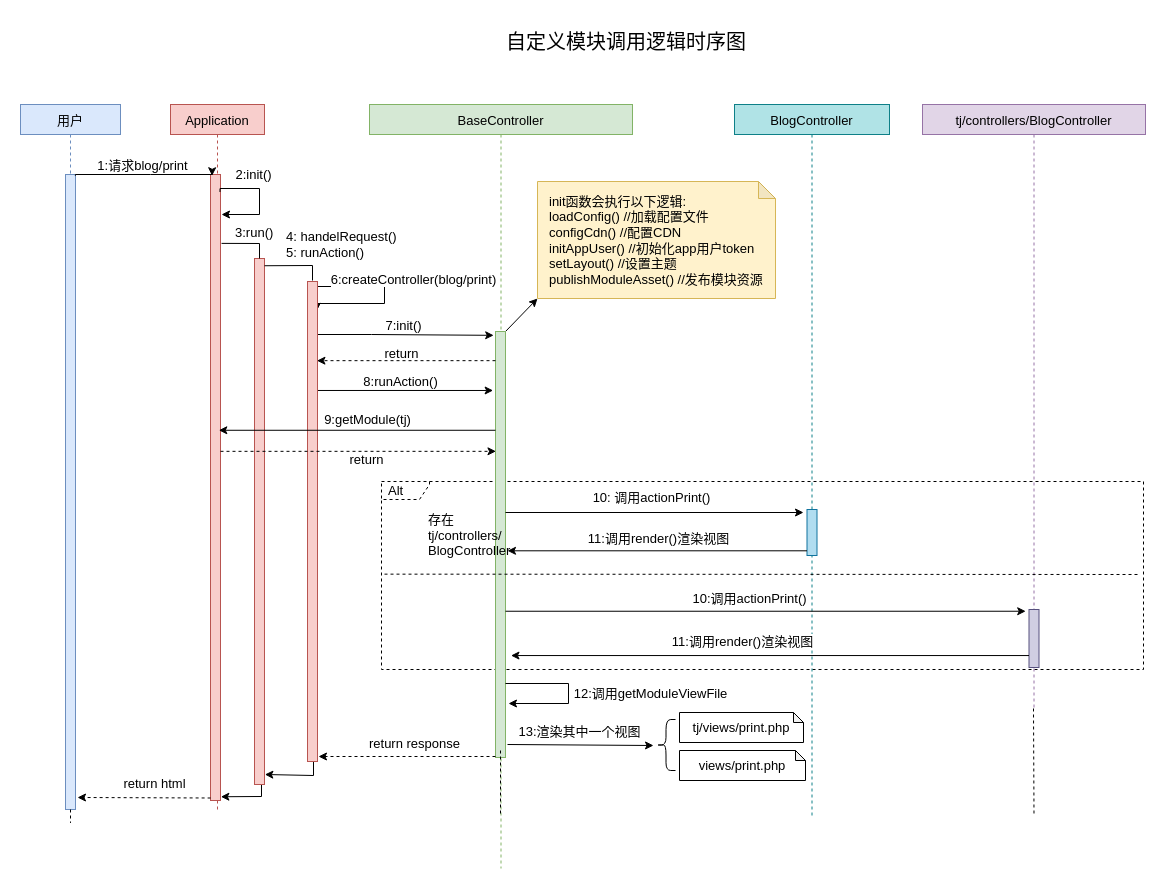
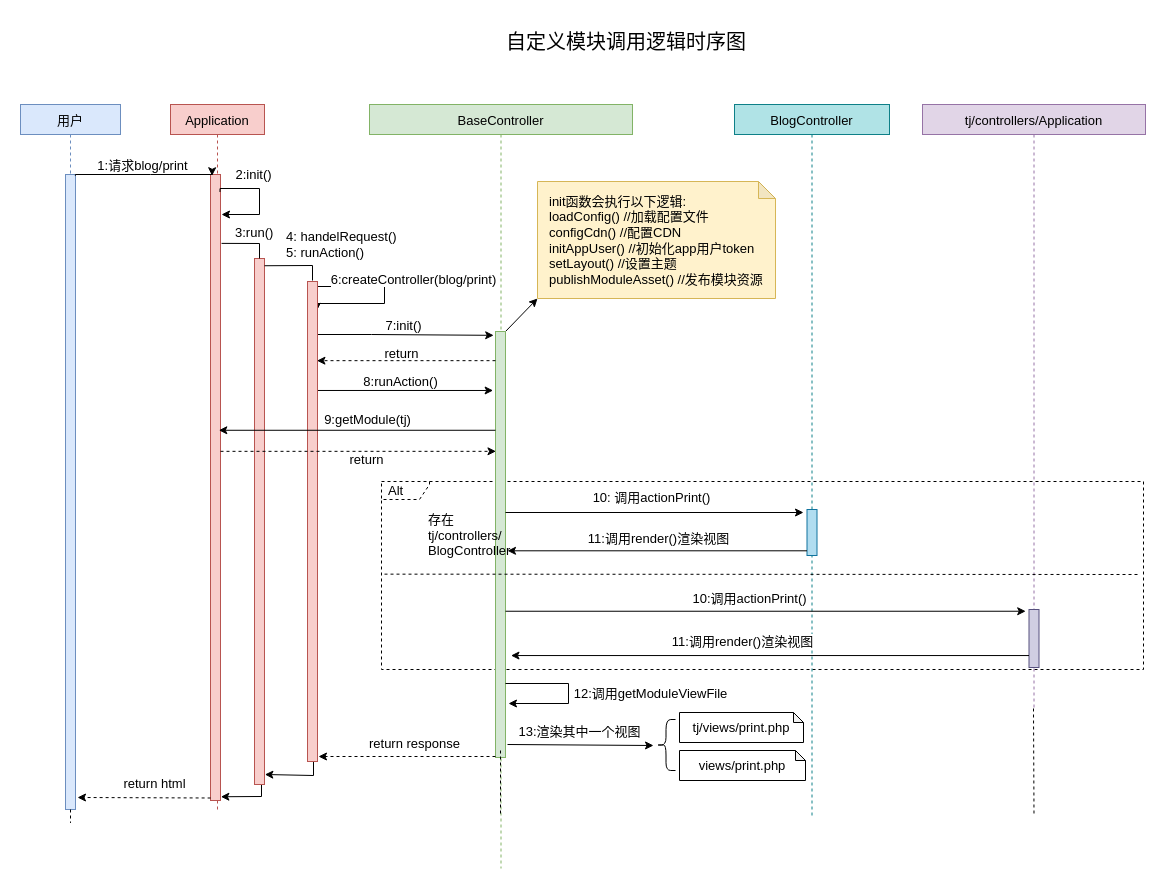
node "tj/controllers/BlogController": label "tj/controllers/BlogController" -> "tj/controllers/Application"
